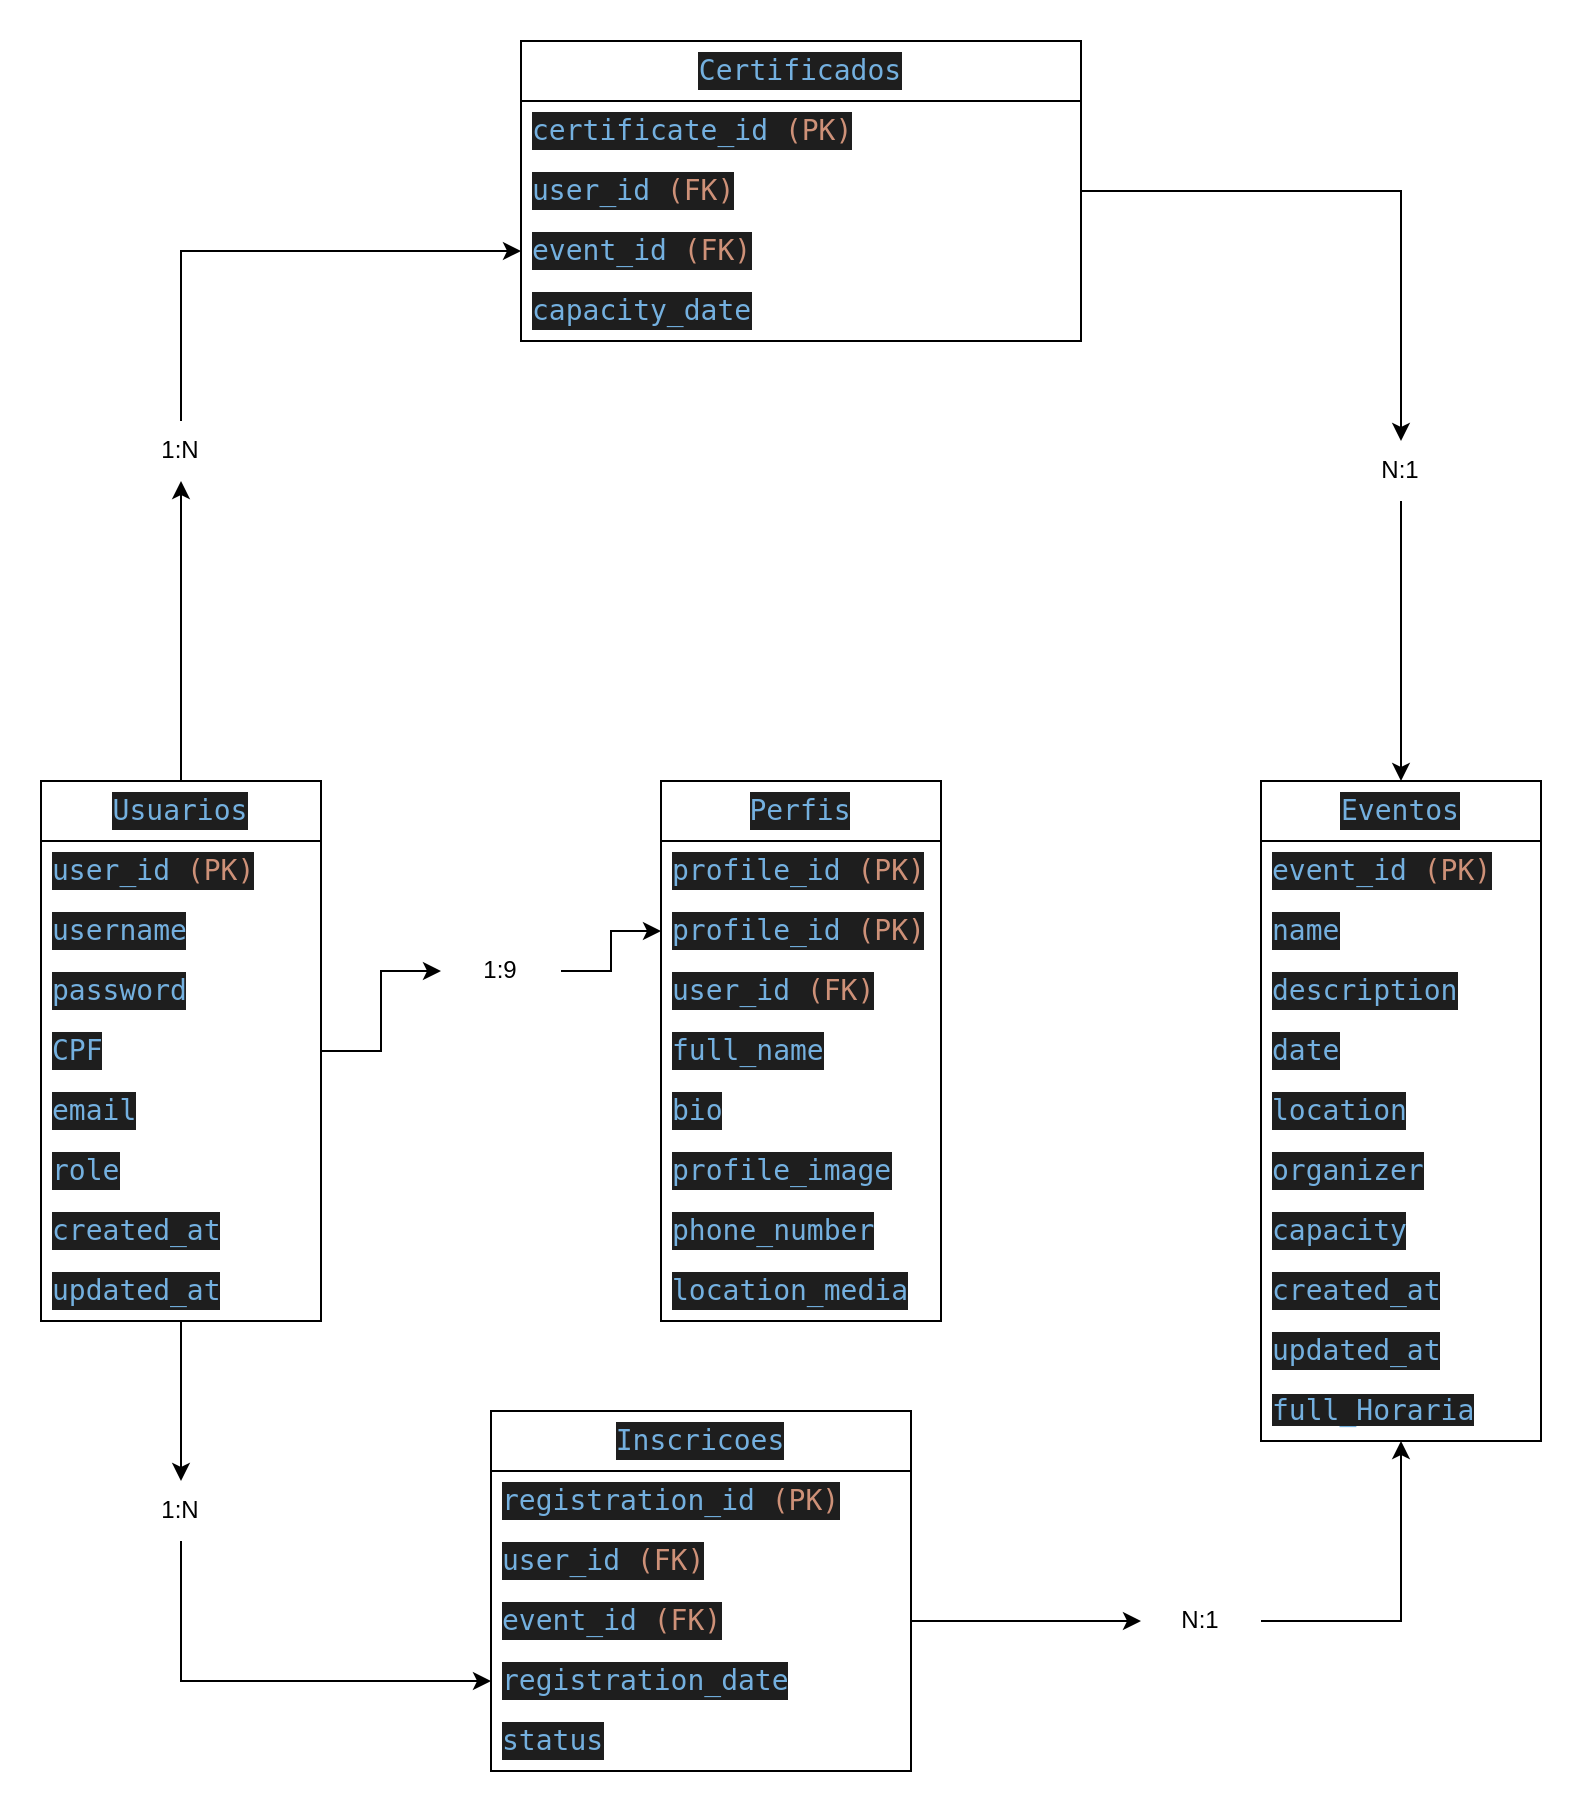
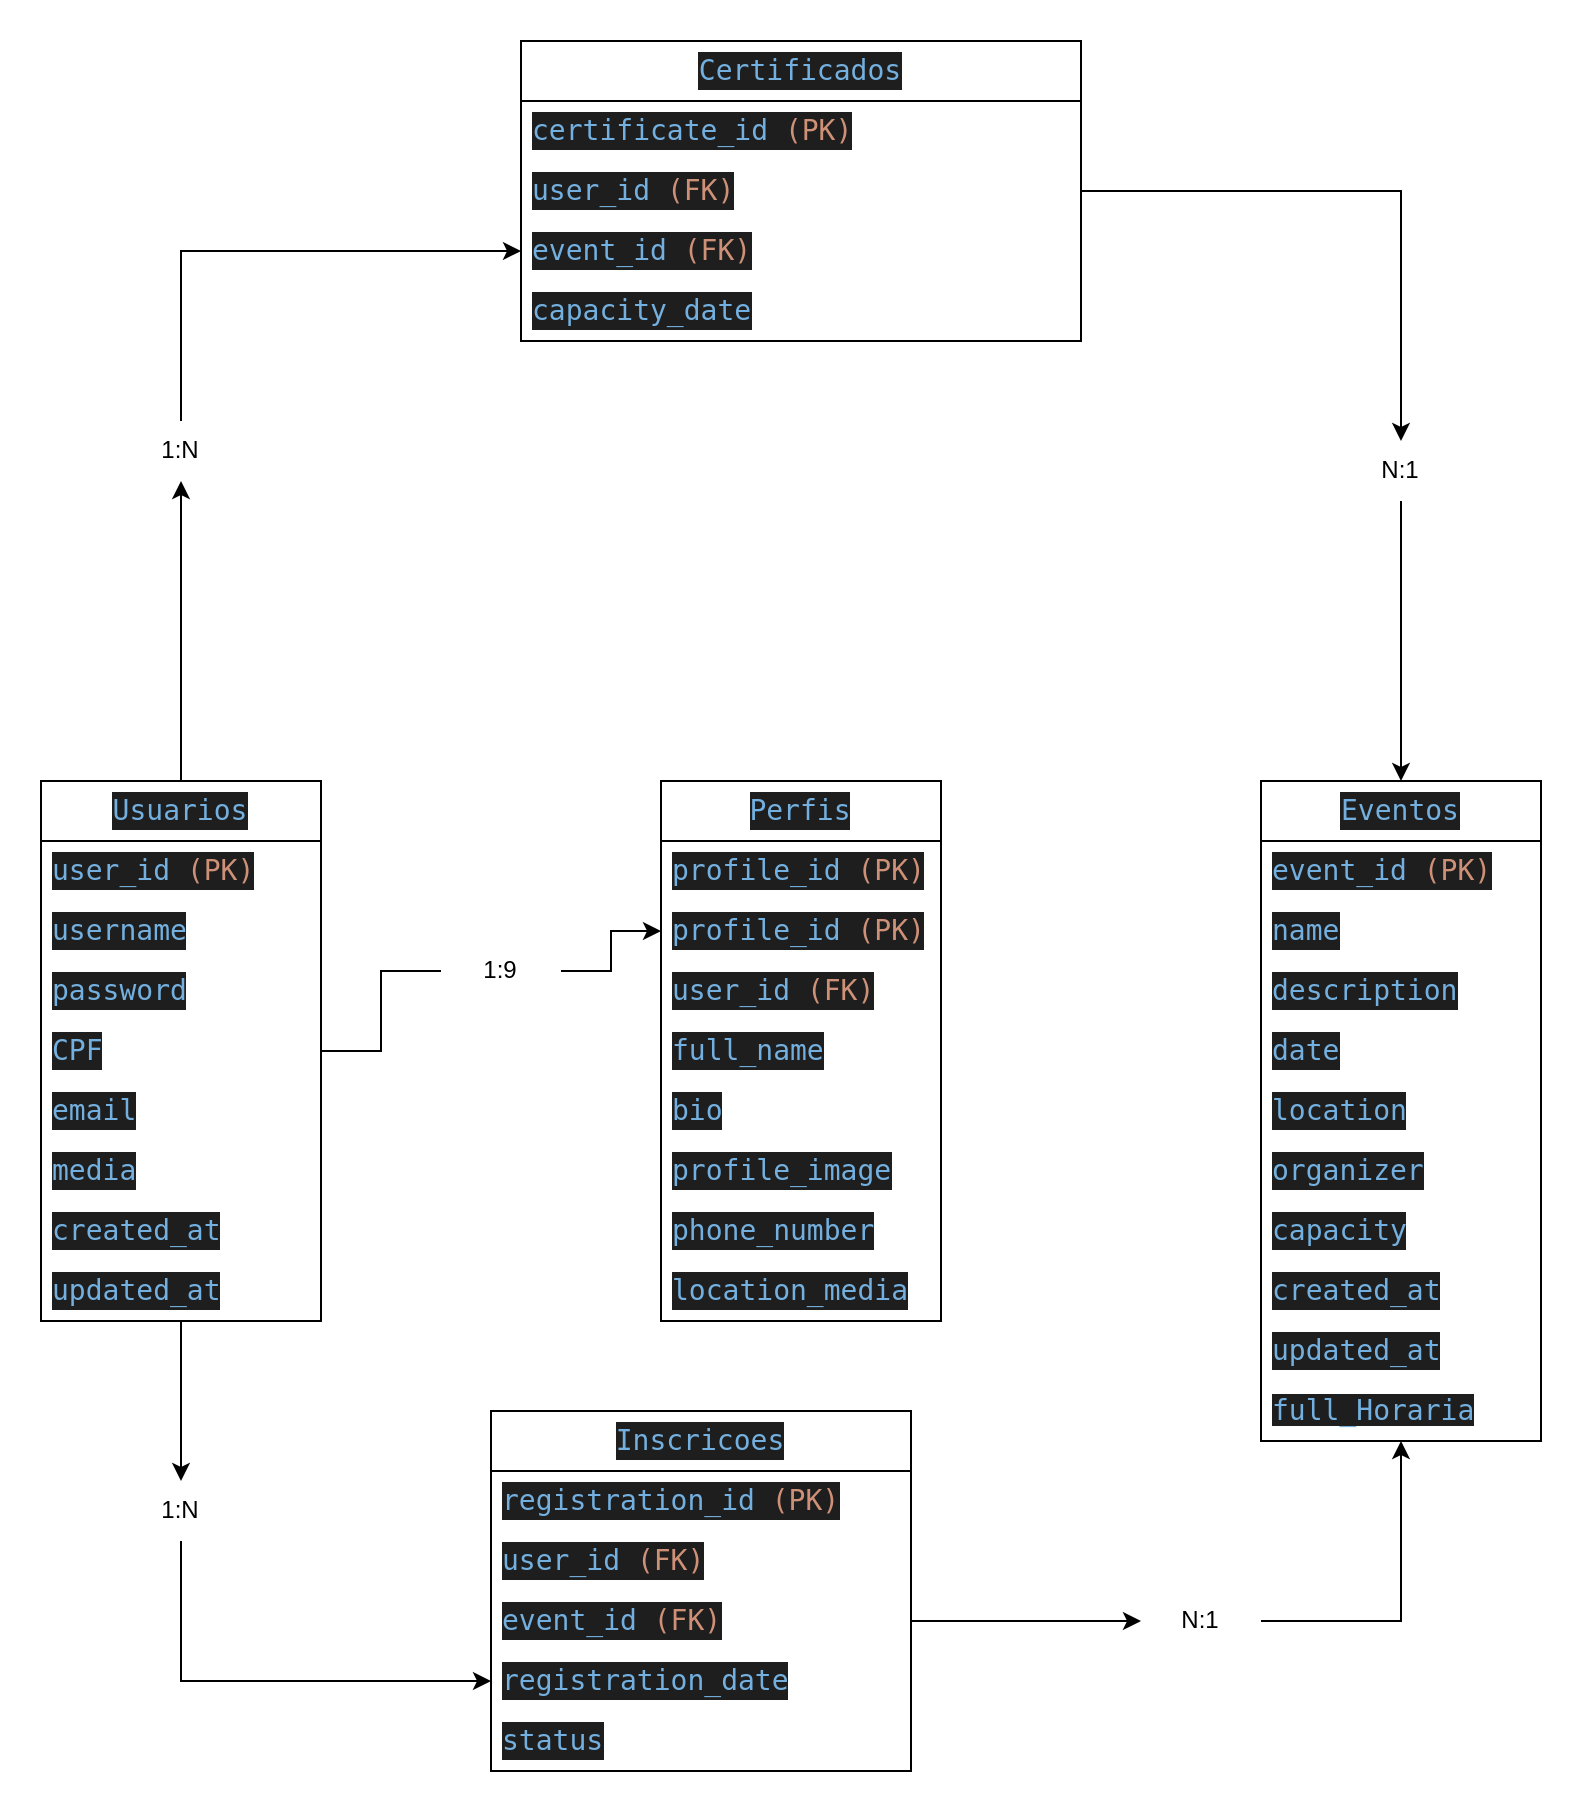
edge "Usuarios" -> "1:9": arrowhead classic -> none
node "role": label "role" -> "media"
